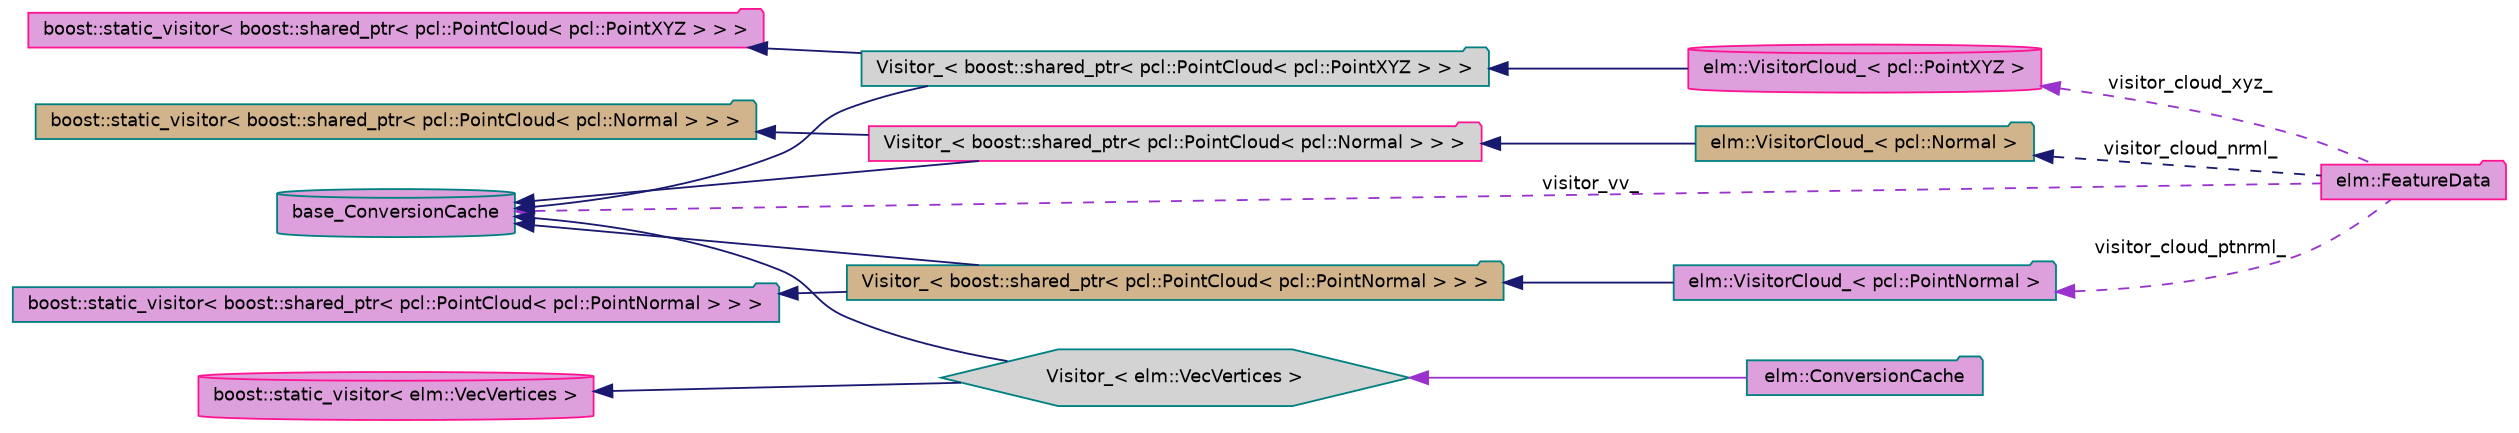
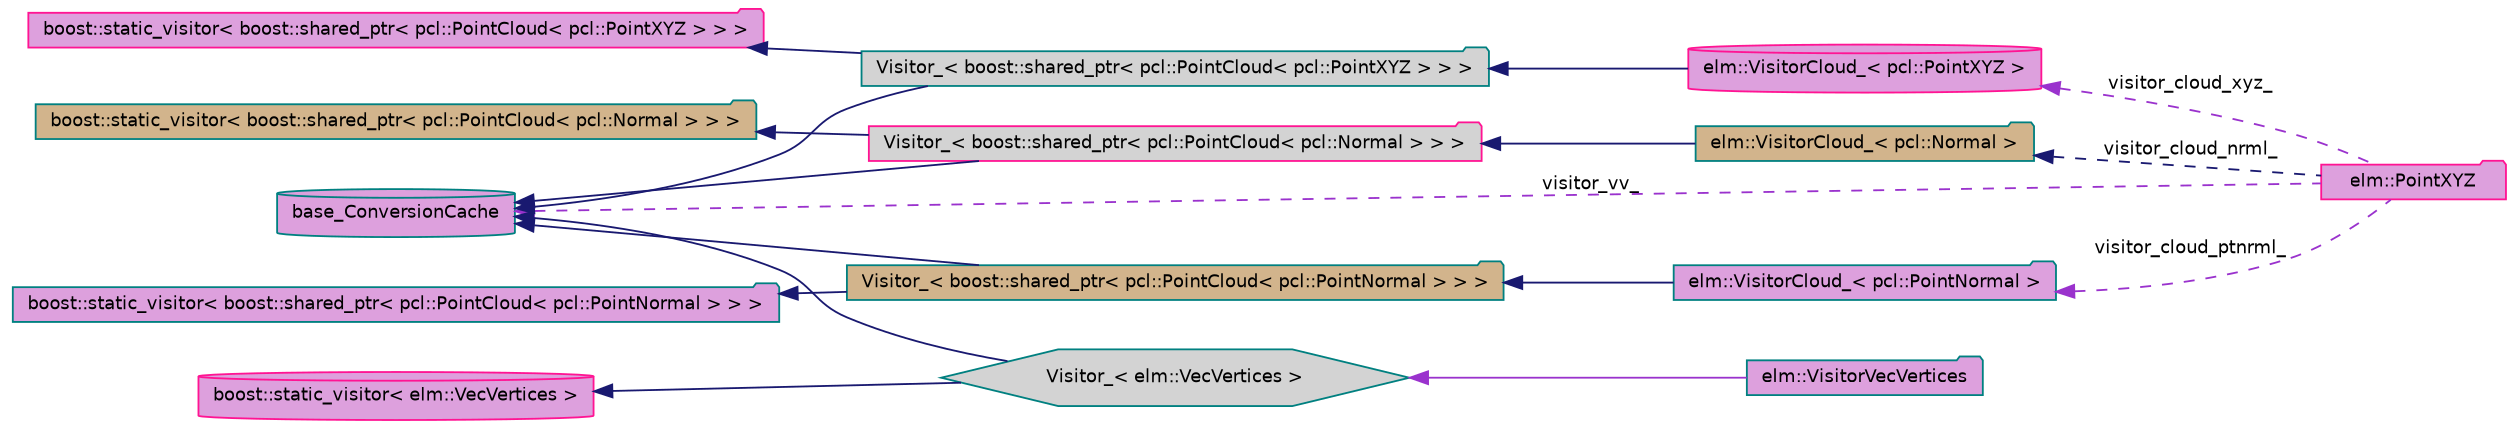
node "elm::FeatureData": label "elm::FeatureData" -> "elm::PointXYZ"
node "elm::ConversionCache": label "elm::ConversionCache" -> "elm::VisitorVecVertices"
